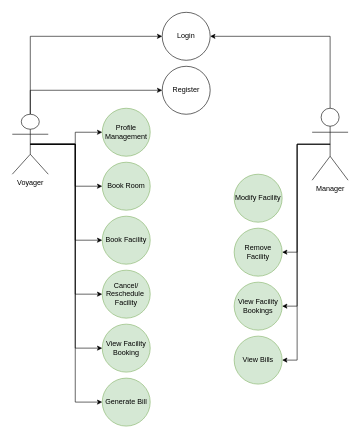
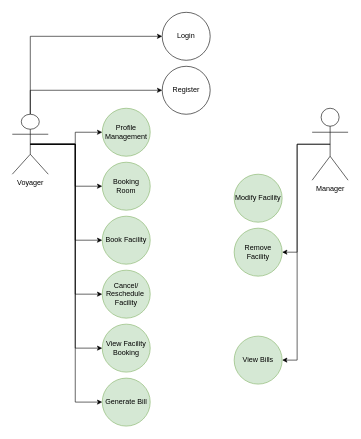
edge "Manager" -> "Login": removed
node "Book Room": label "Book Room" -> "Booking Room"
node "View Facility Bookings": removed
edge "Manager" -> "View Facility Bookings": removed
